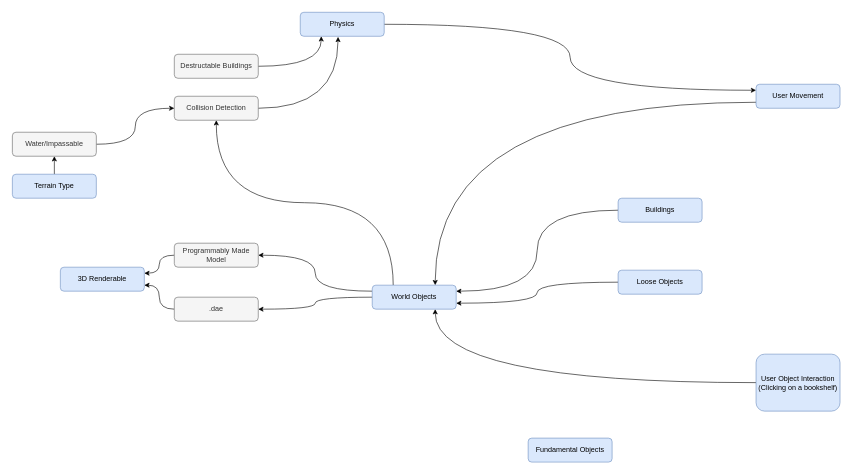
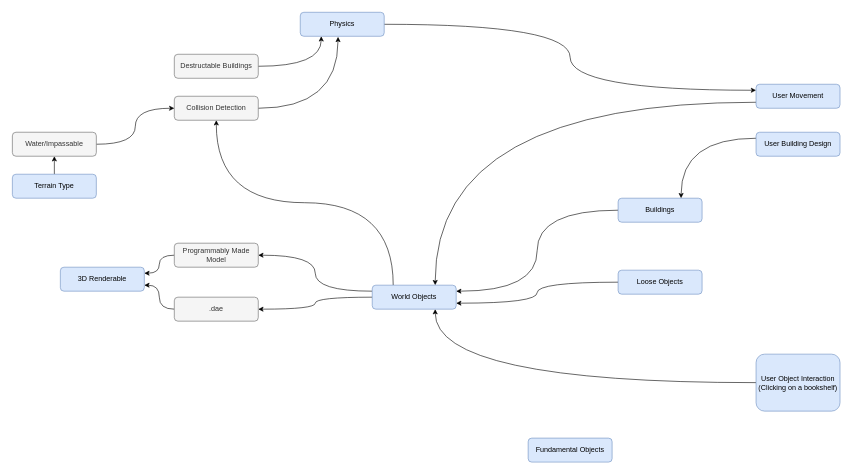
node "User Building Design": added
edge "User Building Design" -> "Buildings": added
